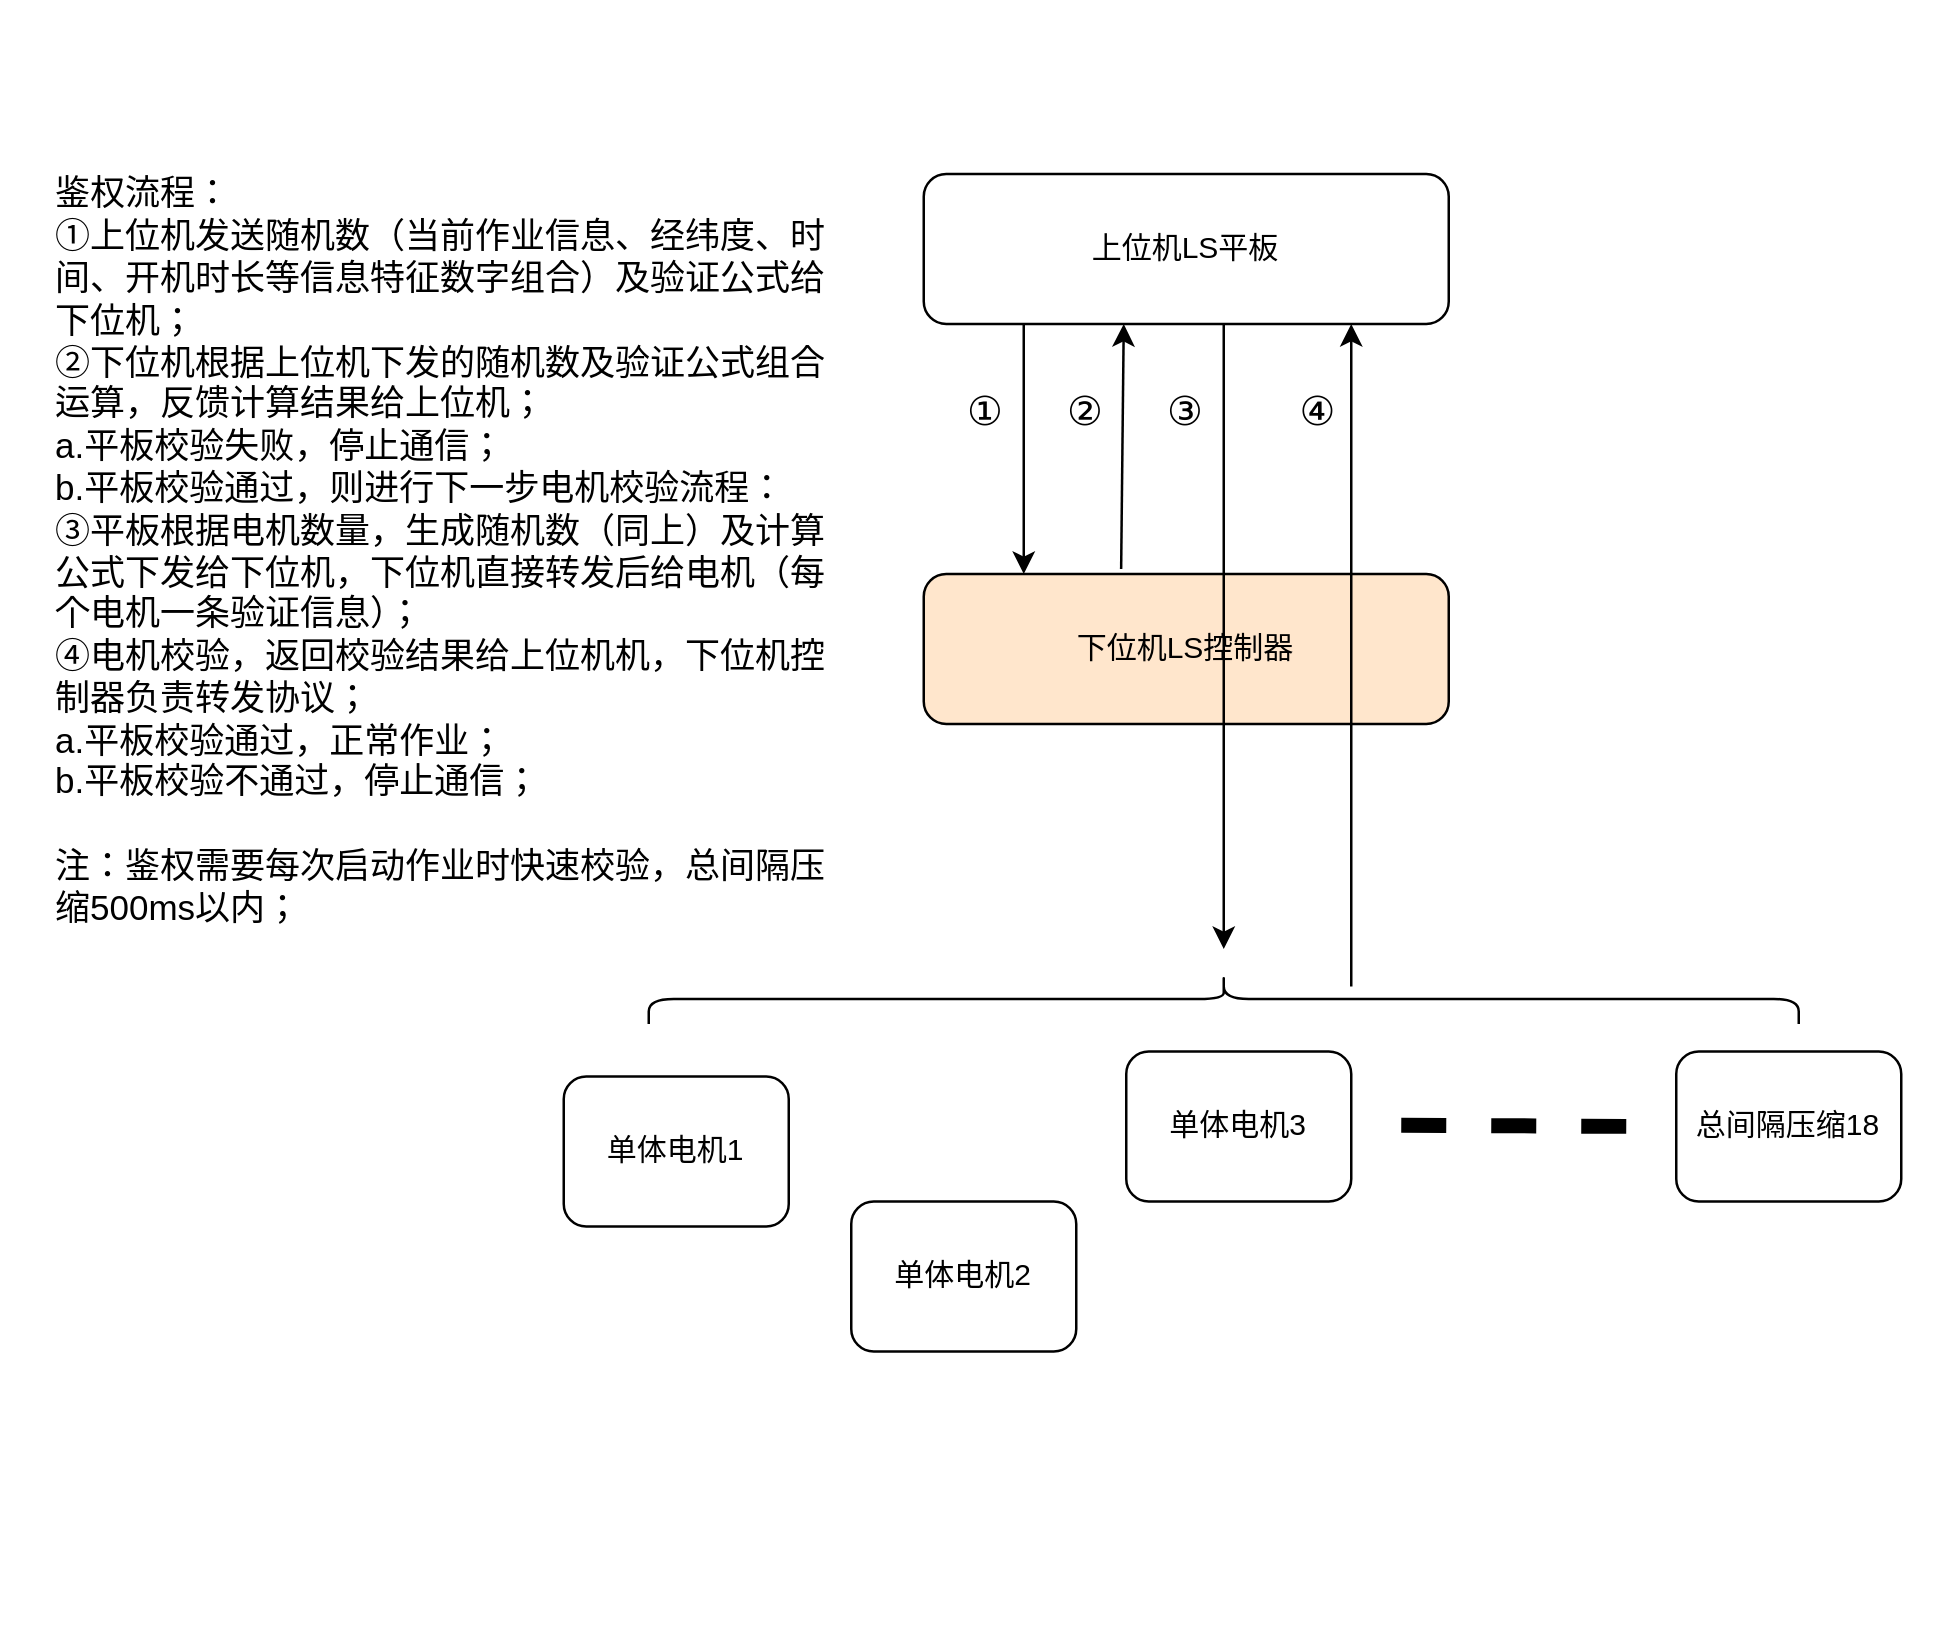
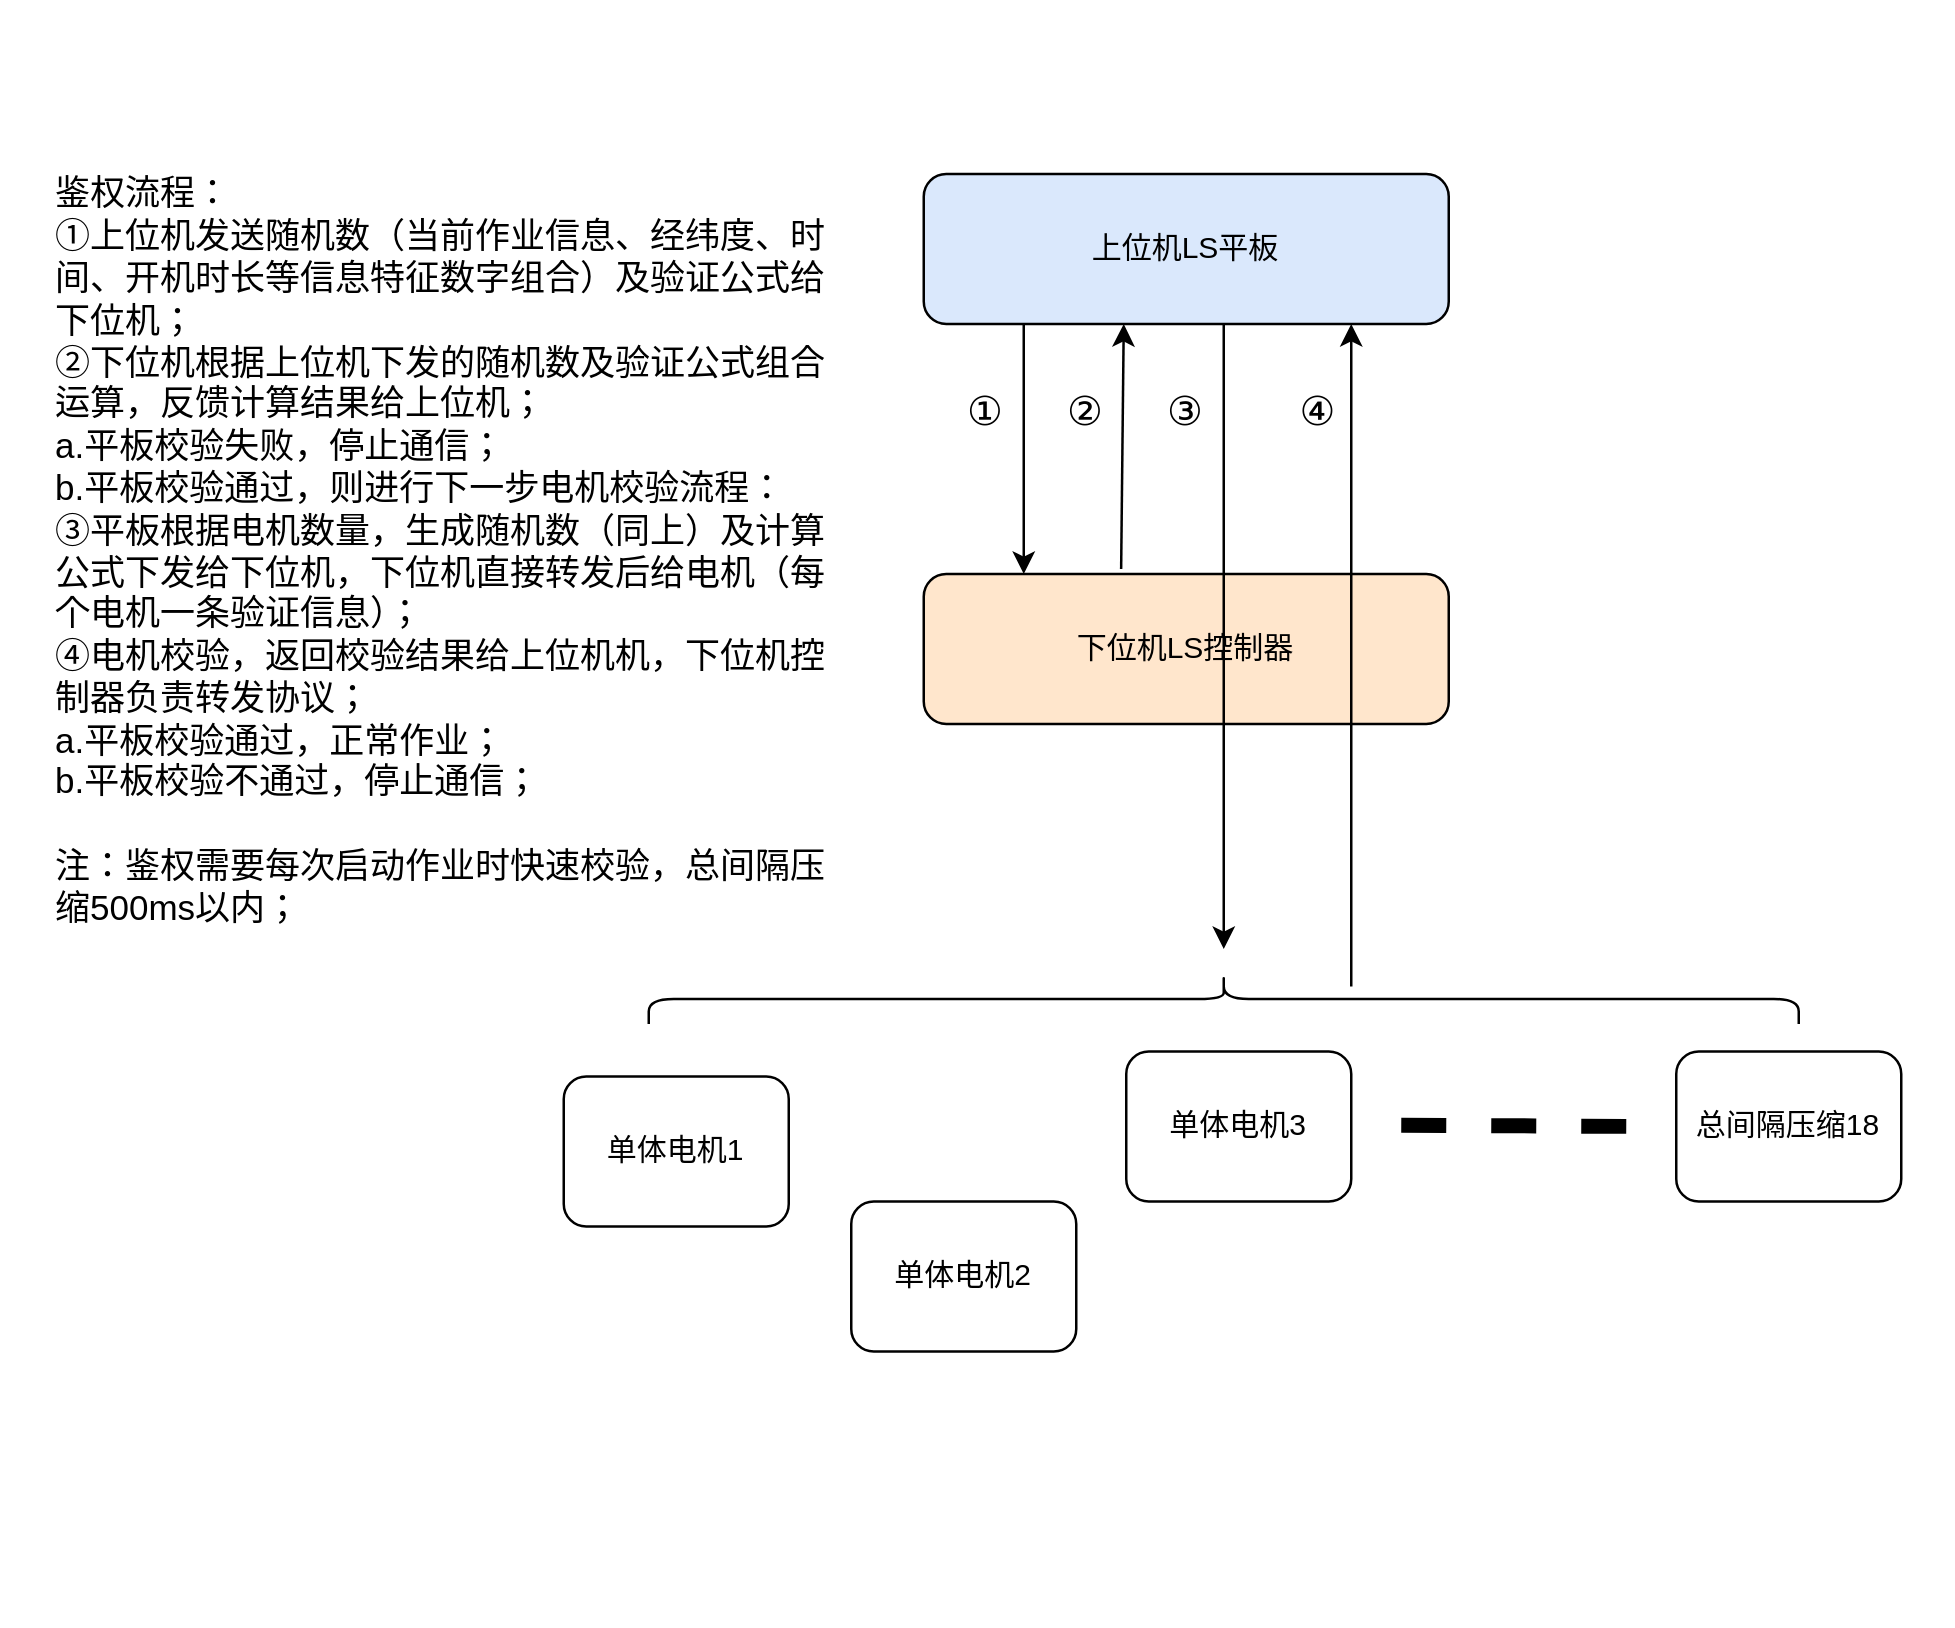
node "上位机LS平板": fillcolor #ffffff -> #dae8fc
